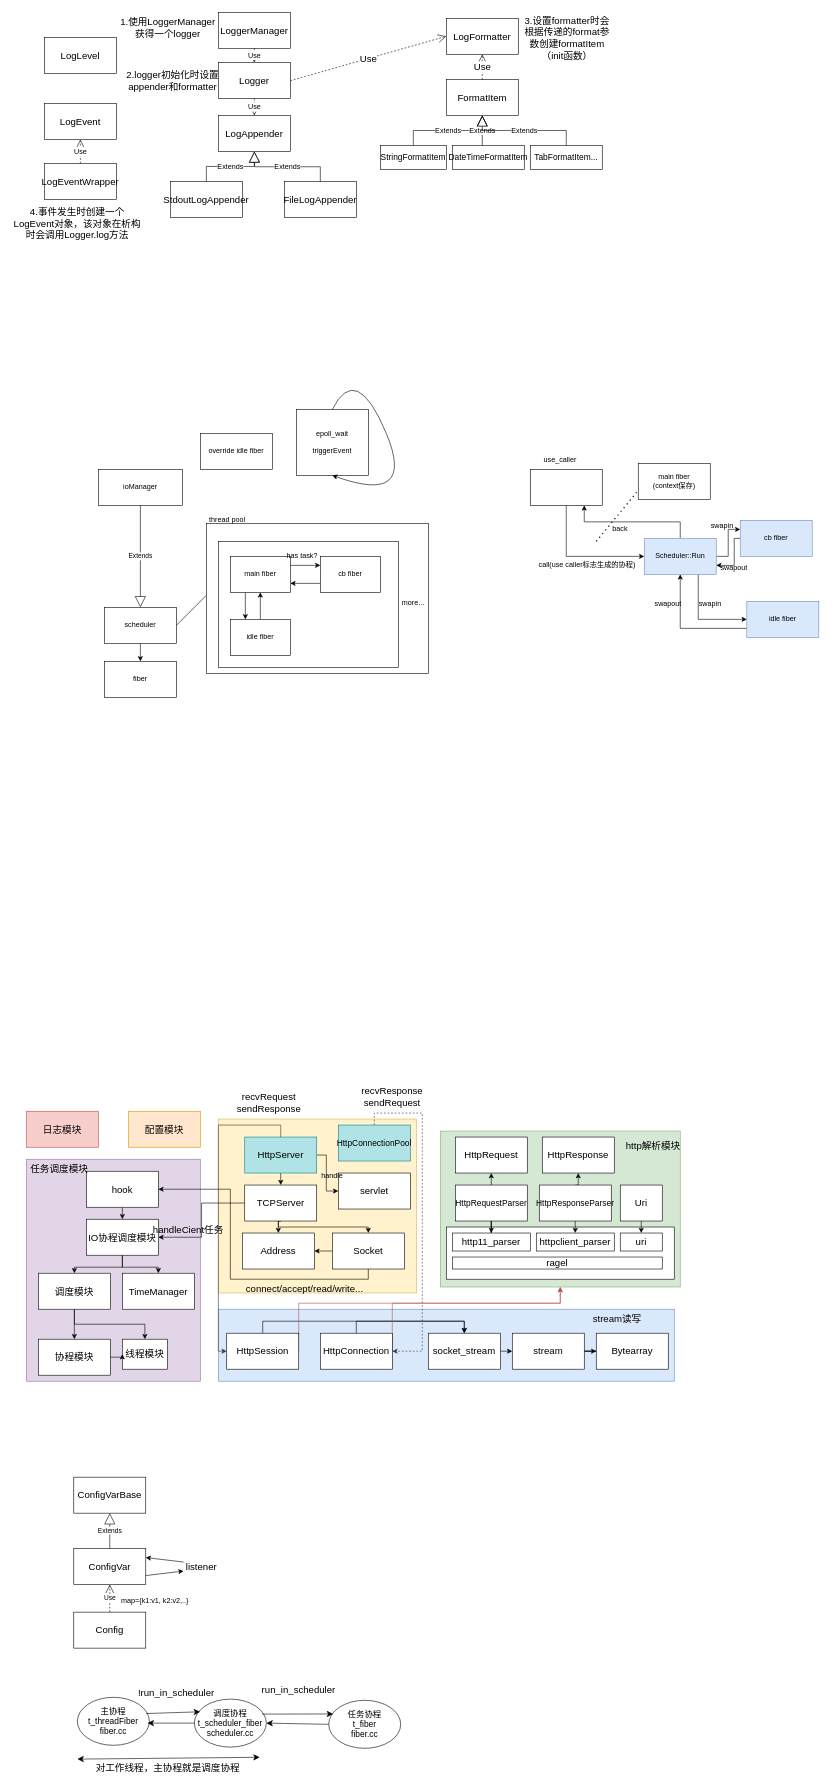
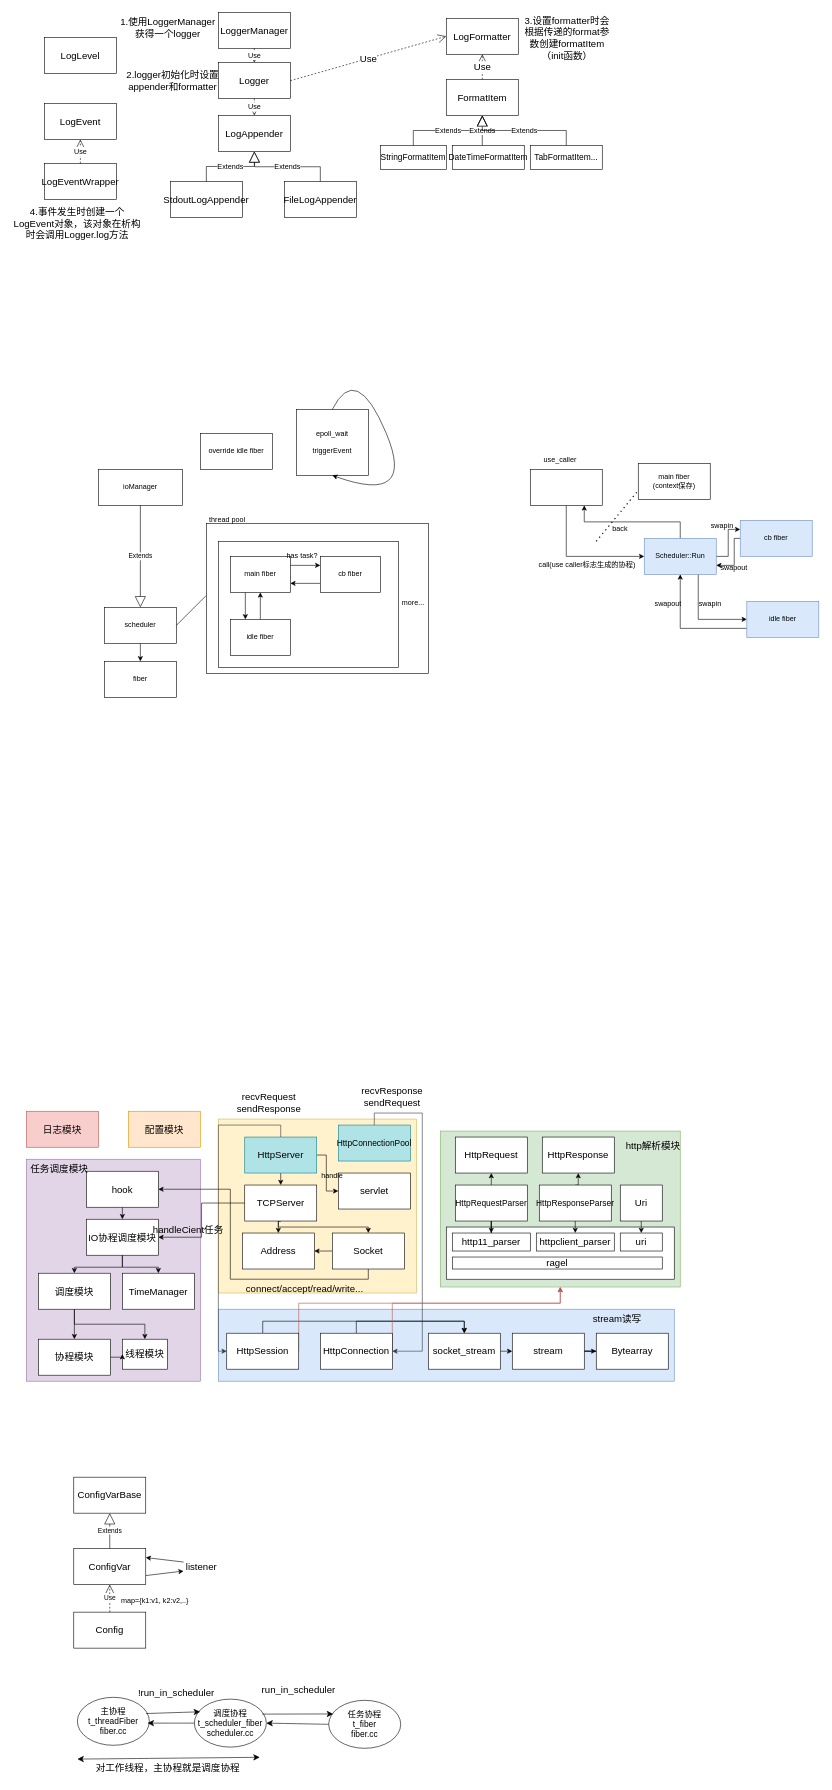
edge "HttpConnectionPool" -> "HttpConnection": style dashed -> solid
